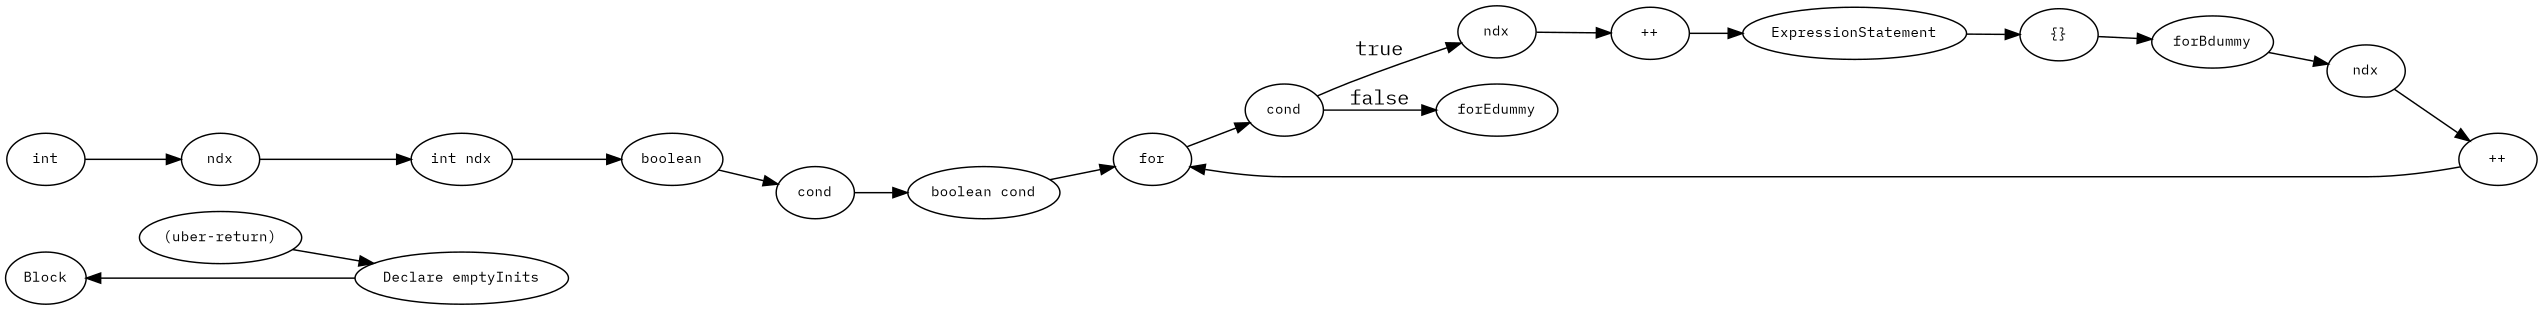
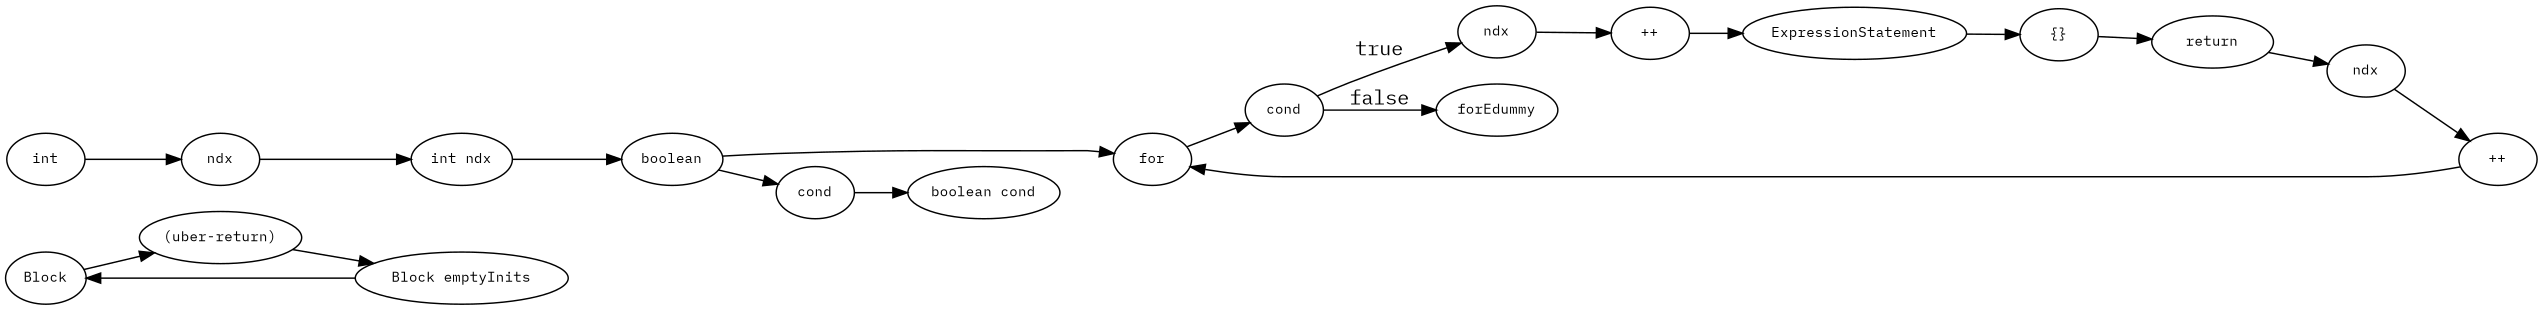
node "forBdummy": label "forBdummy" -> "return"
edge "boolean cond" -> "for": now "boolean" -> "for"
edge "Block" -> "(uber-return)": added
node "Declare emptyInits": label "Declare emptyInits" -> "Block emptyInits"
